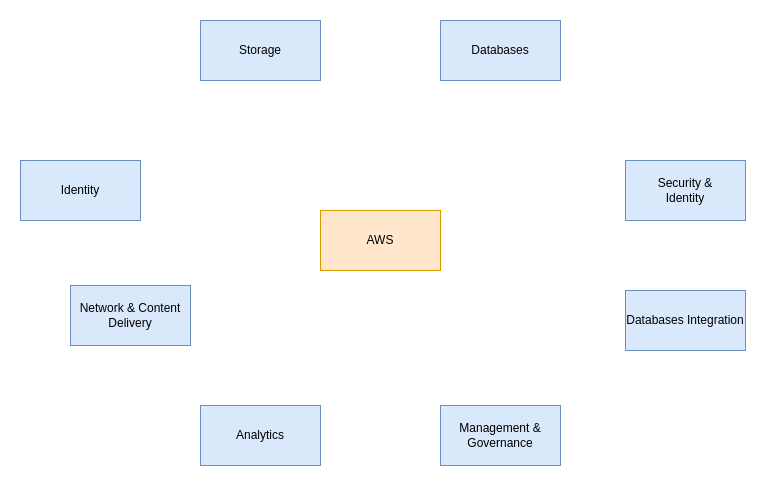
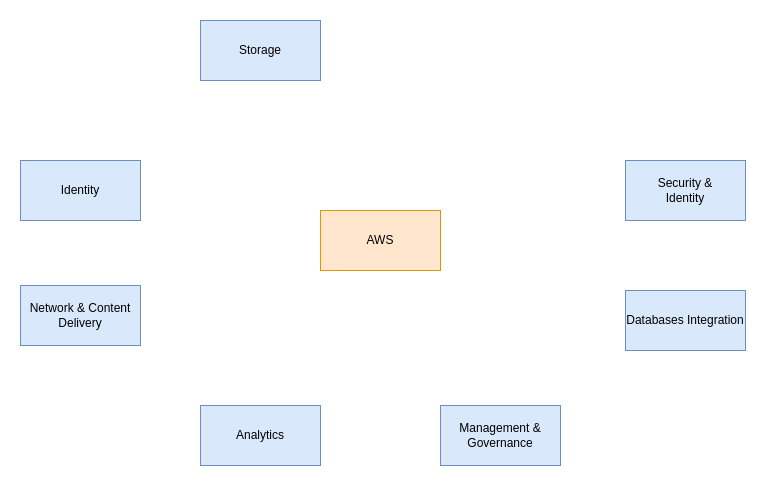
node "Databases": removed
node "Network & Content Delivery": moved (131, 316) -> (81, 316)
